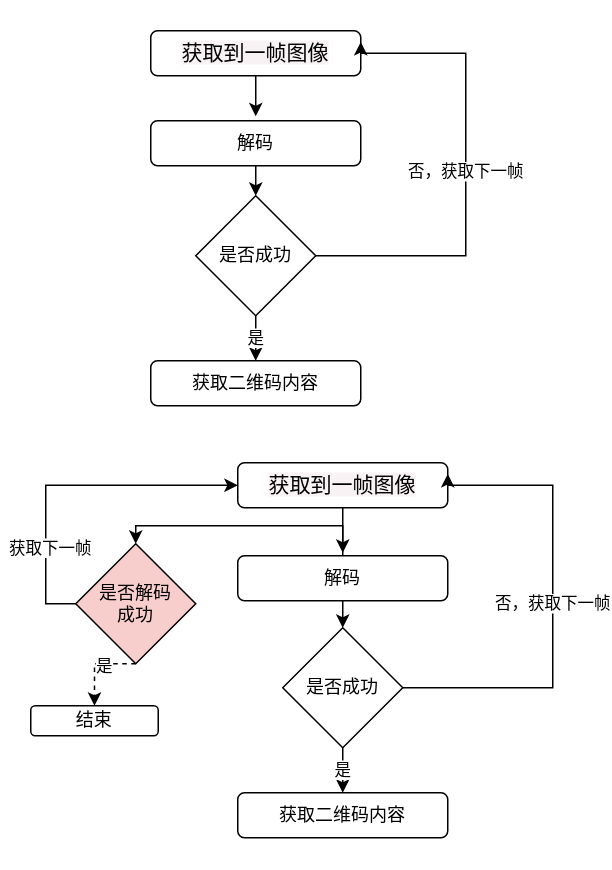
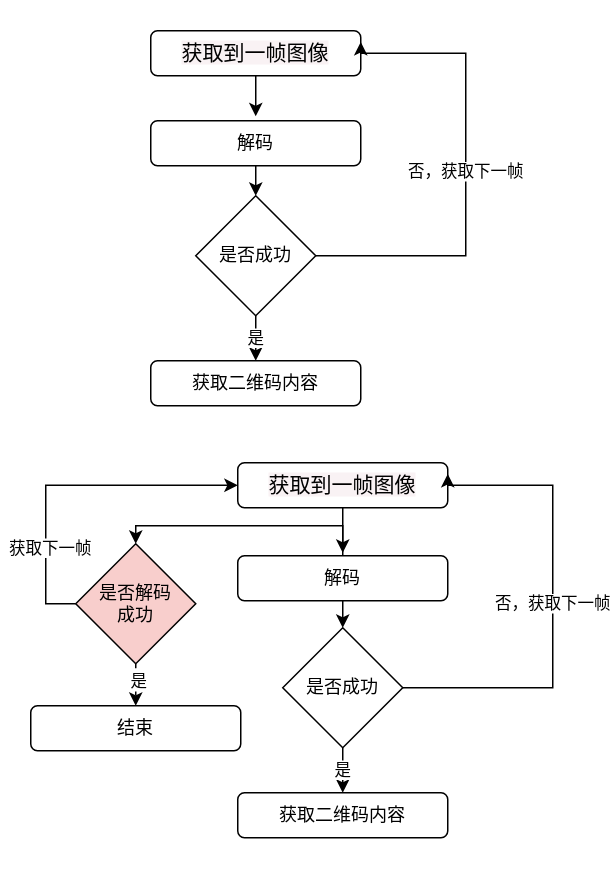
node "结束": size 128x30 -> 210x45
